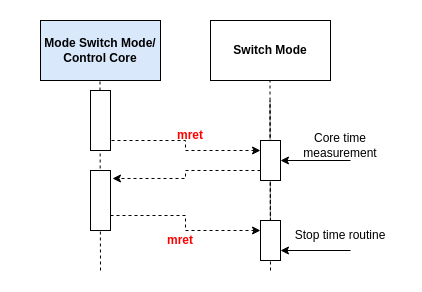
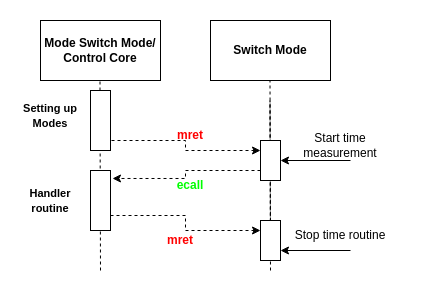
node "Mode Switch Mode/ Control Core": fillcolor #dae8fc -> #ffffff
node "Setting up Modes": added
node "Core time measurement": label "Core time measurement" -> "Start time measurement"
node "ecall": added
node "Handler routine": added
